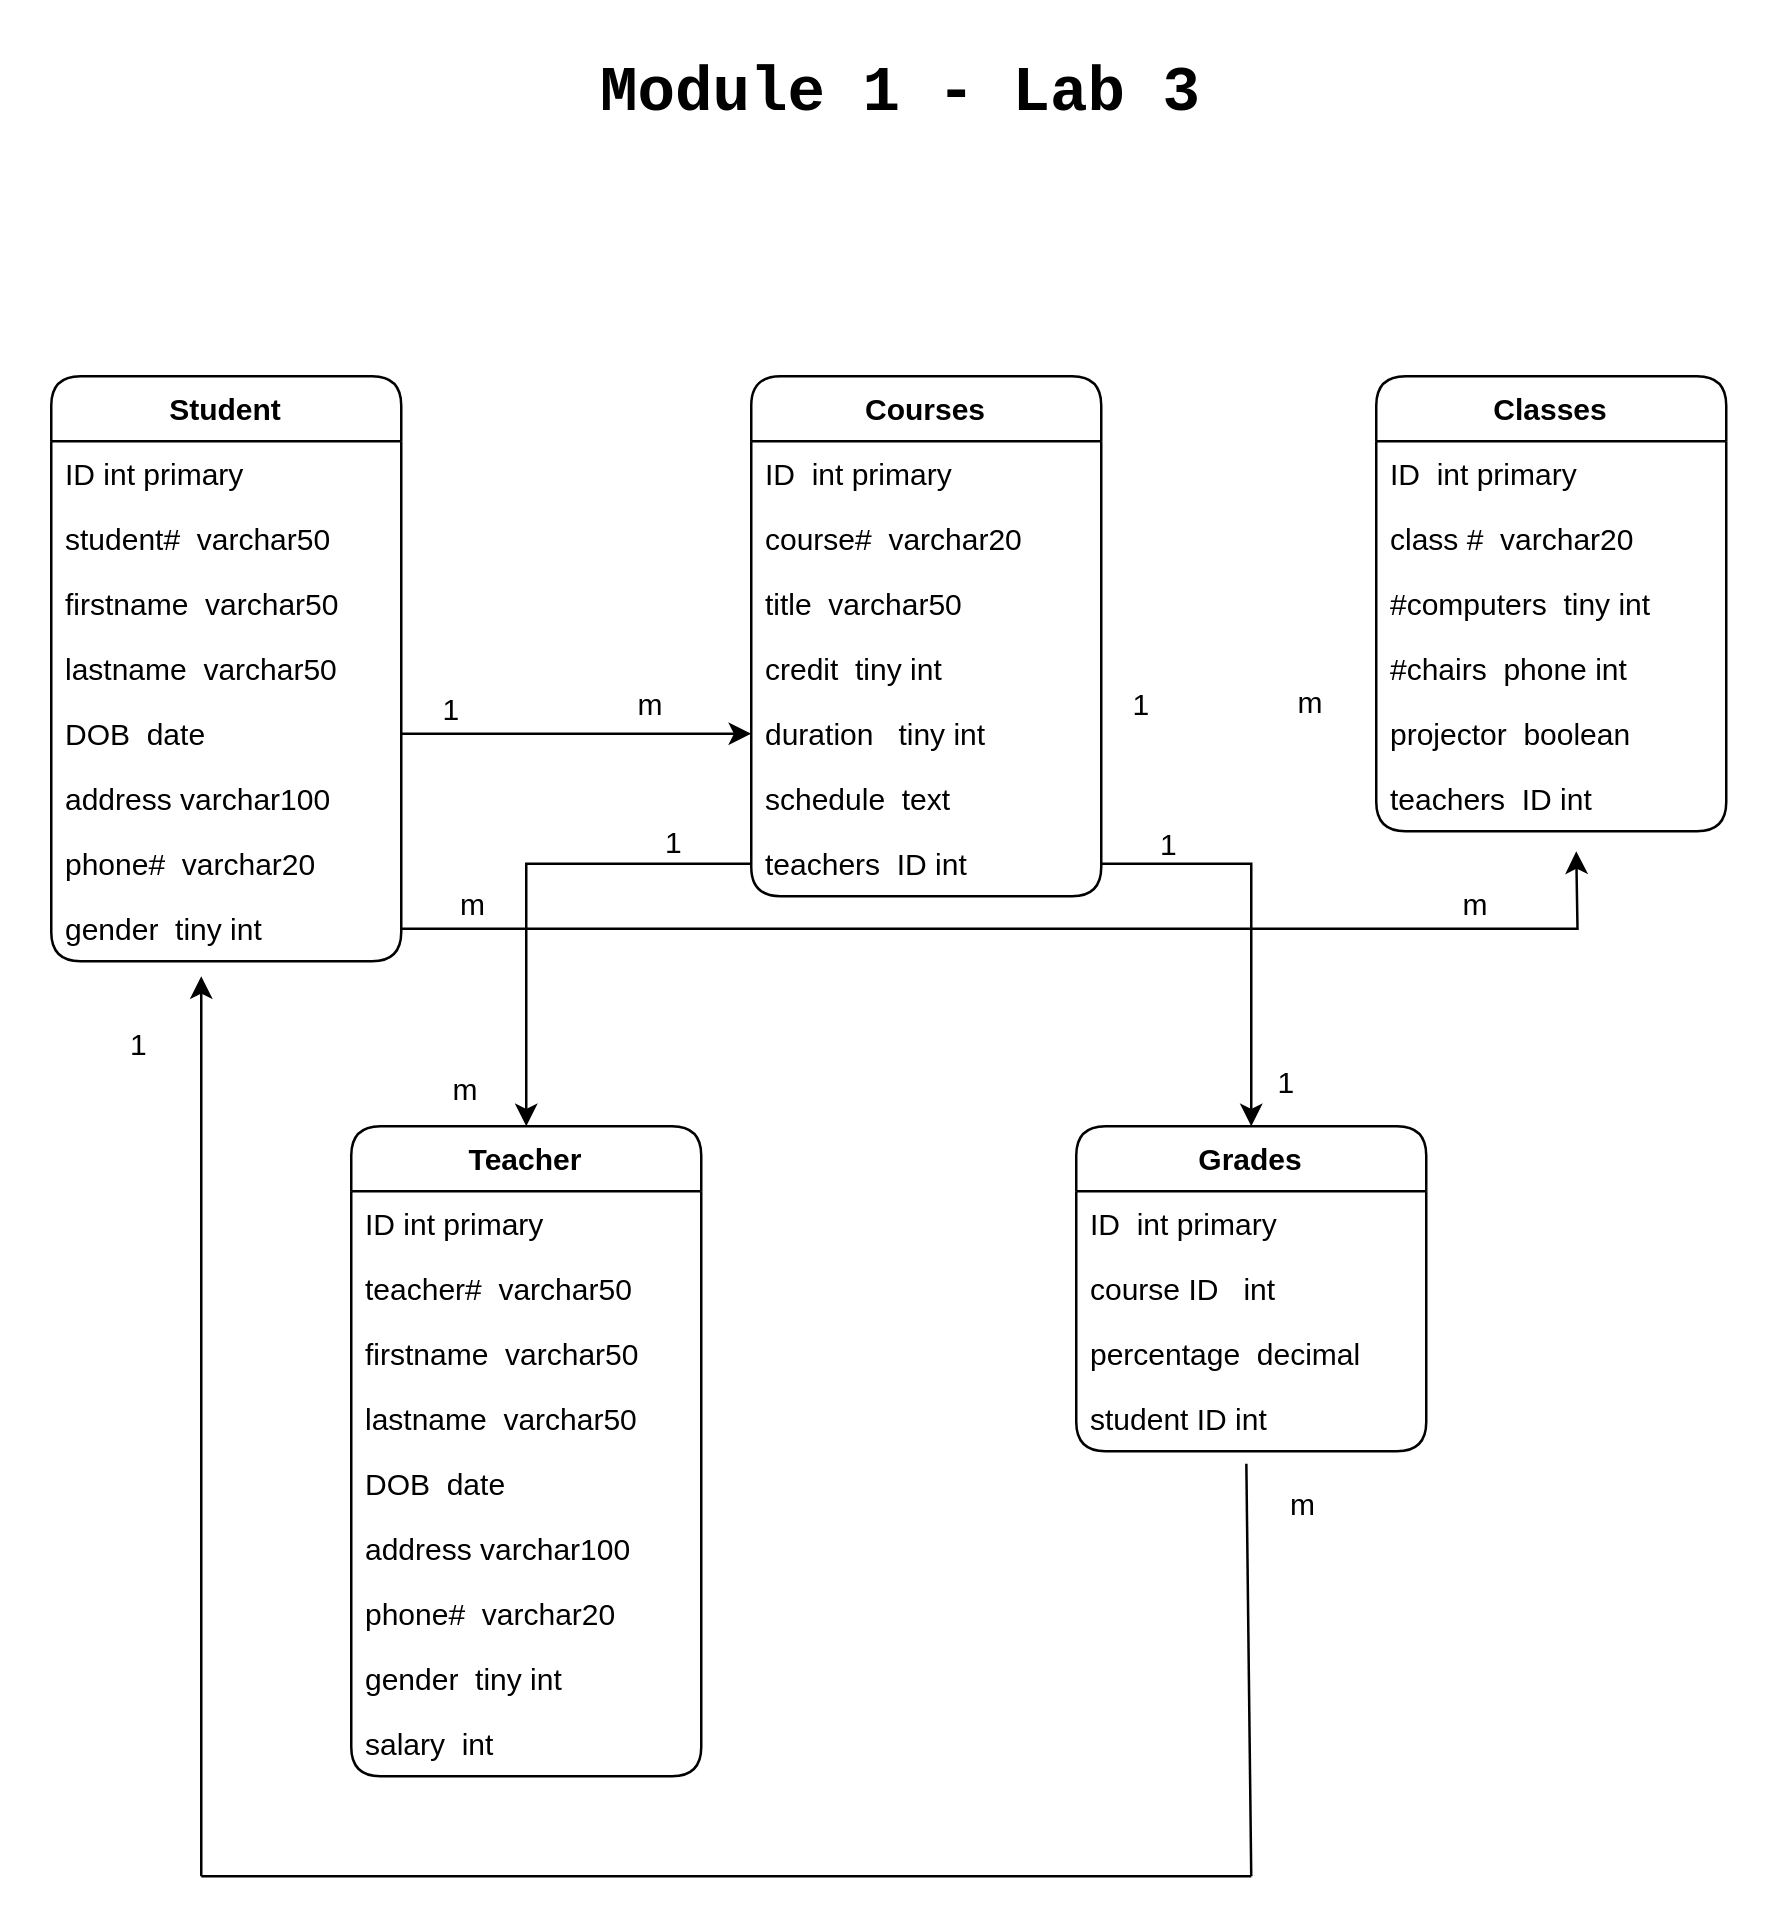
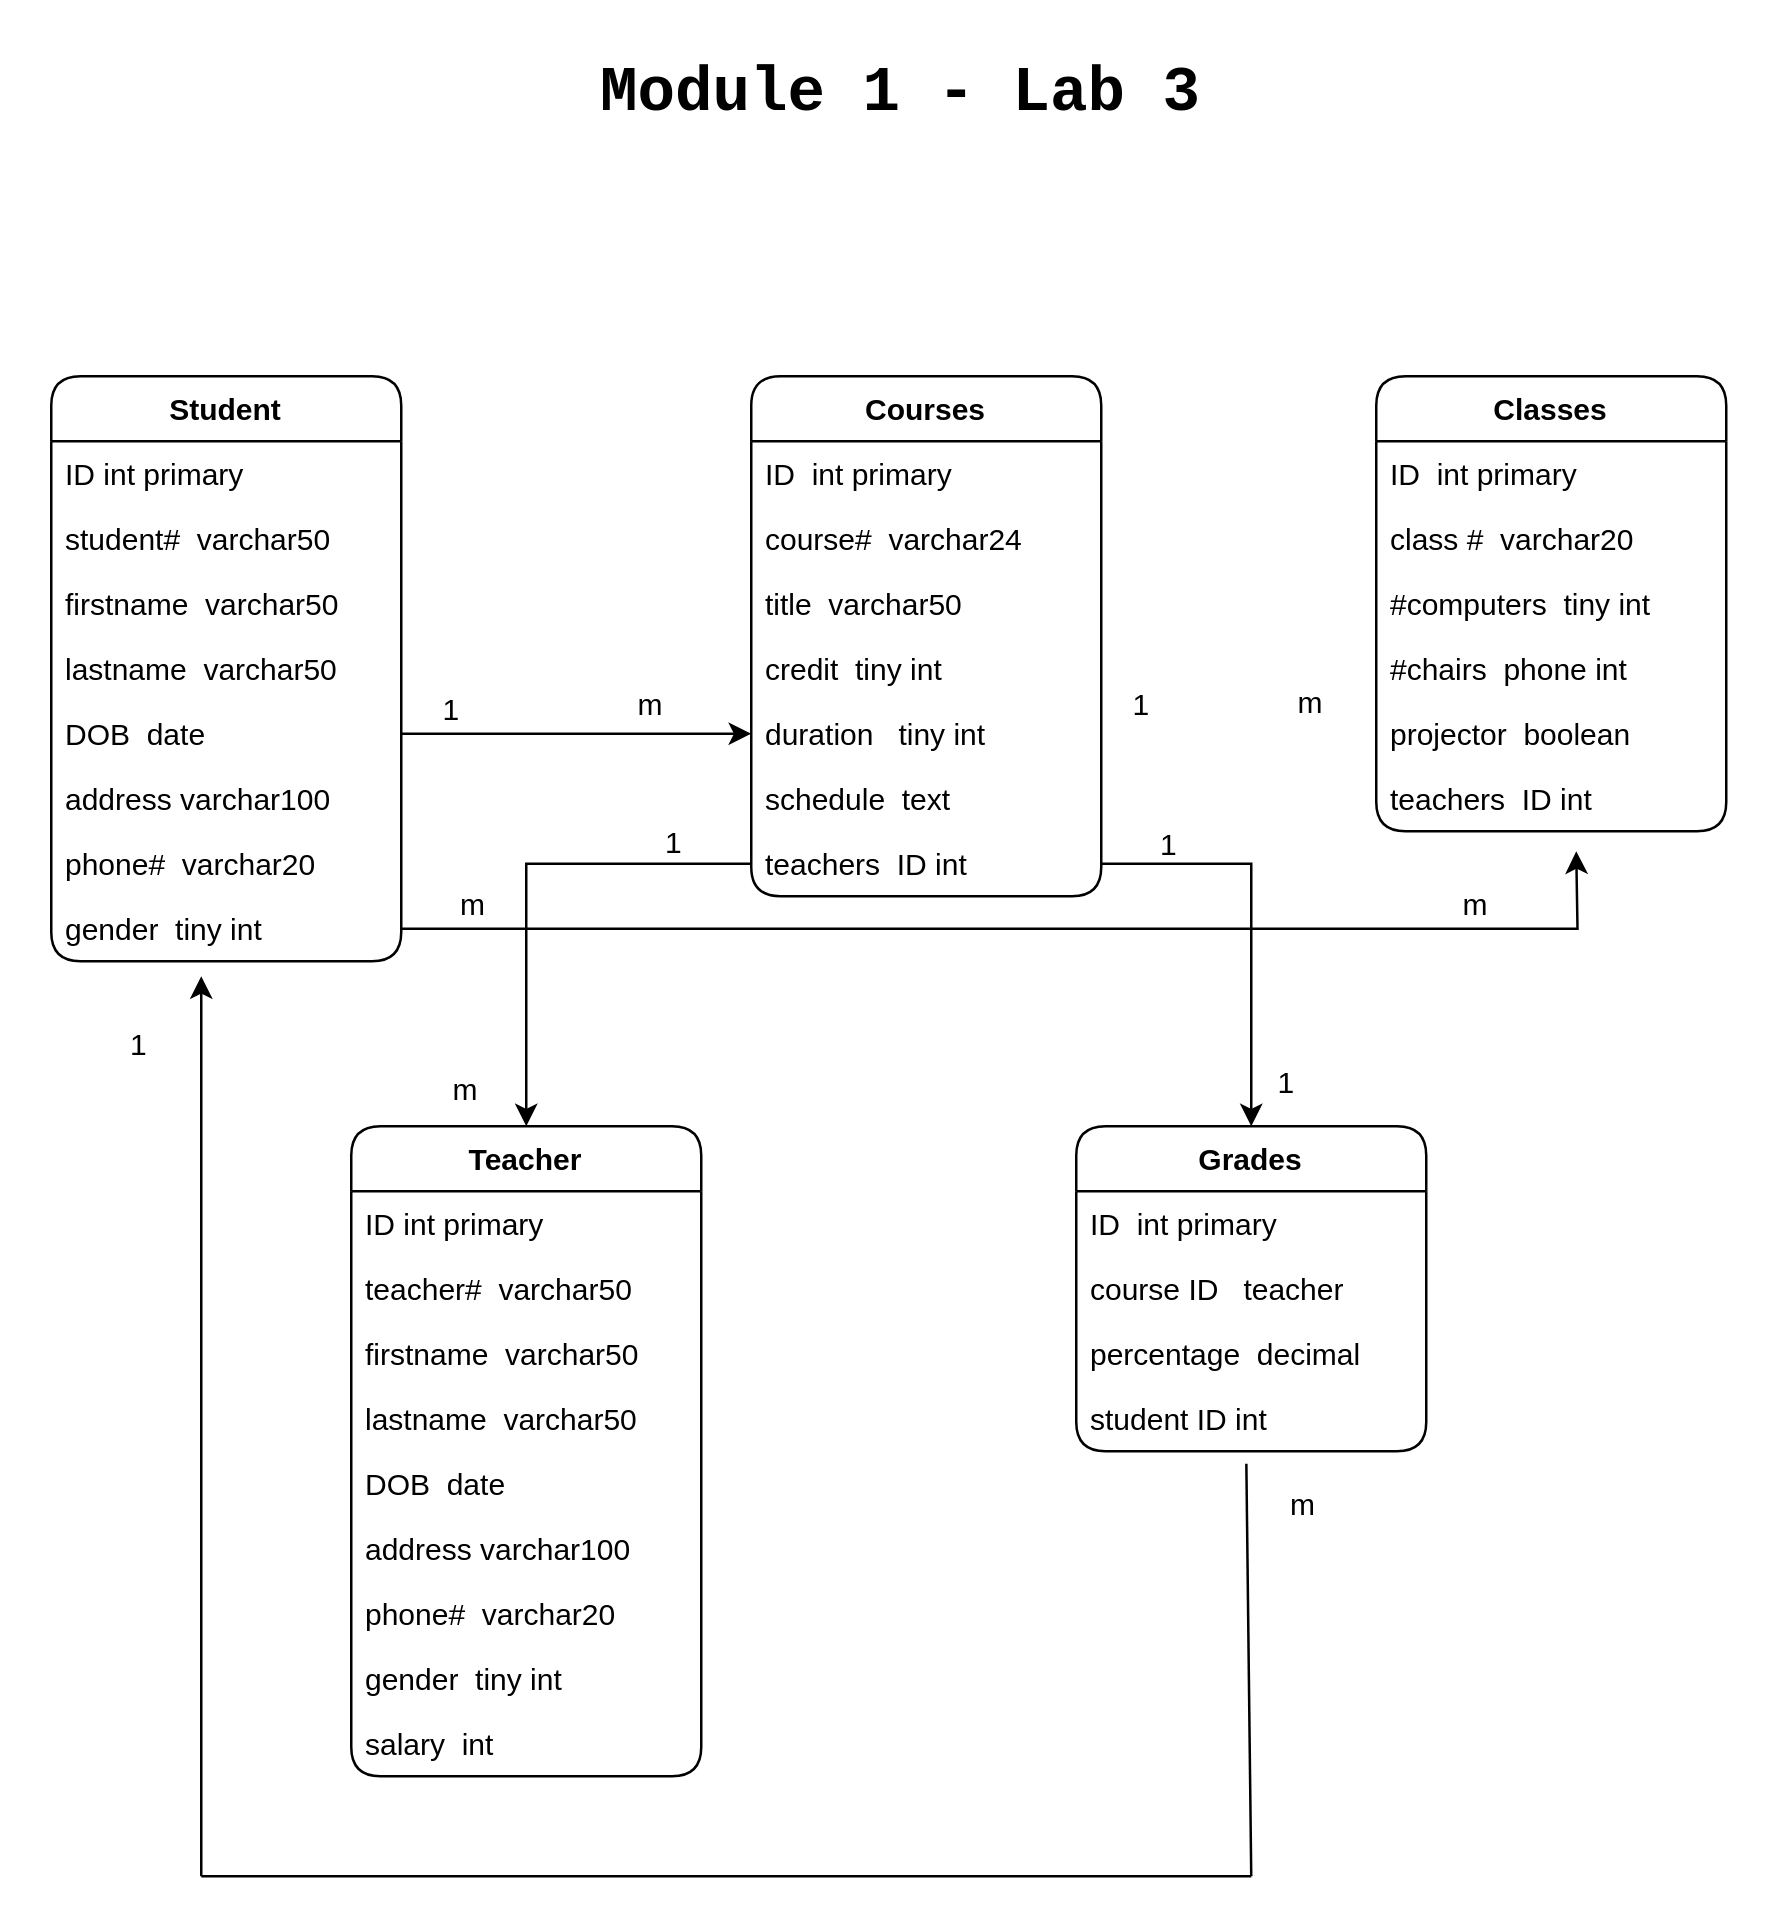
node "course# varchar20": label "course# varchar20" -> "course# varchar24"
node "course ID int": label "course ID int" -> "course ID teacher"
